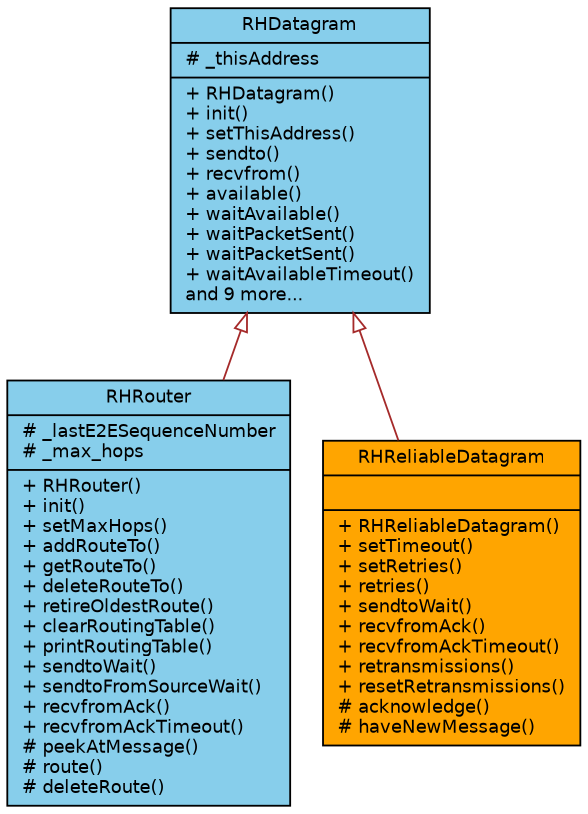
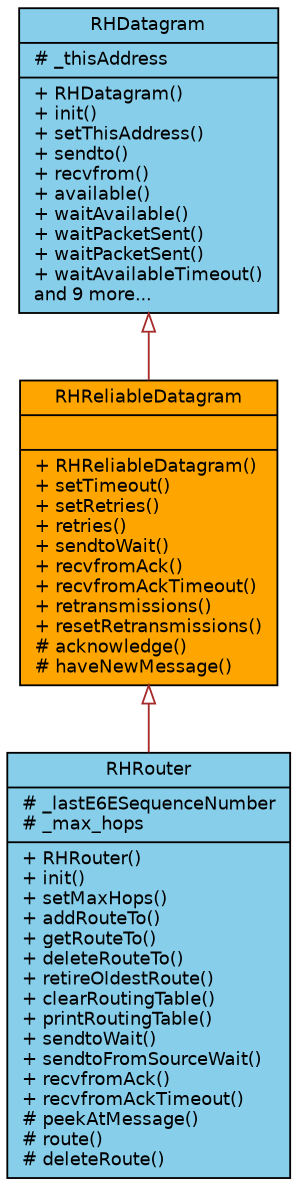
edge "RHRouter" -> "RHDatagram": now "RHRouter" -> "RHReliableDatagram"
node "RHRouter": text "# _lastE2ESequenceNumber" -> "# _lastE6ESequenceNumber"
